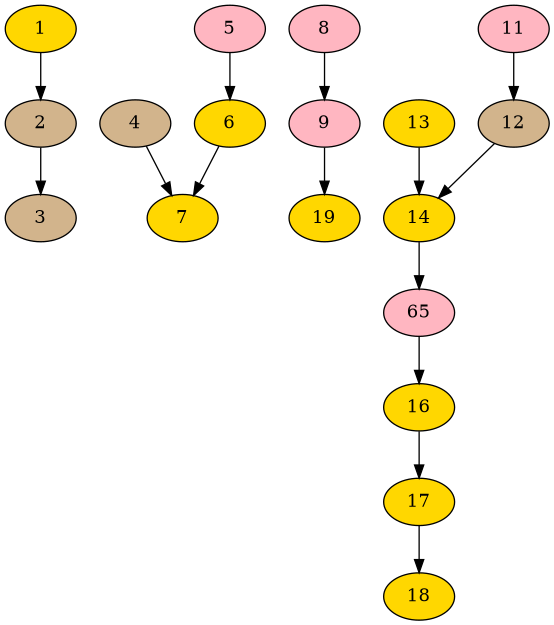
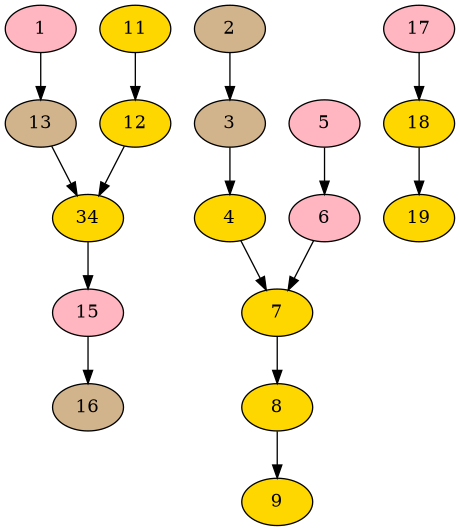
node "1": fillcolor gold -> lightpink
node "8": fillcolor lightpink -> gold
node "11": fillcolor lightpink -> gold
edge "1" -> "2": now "1" -> "13"
node "4": fillcolor tan -> gold
node "6": fillcolor gold -> lightpink
node "9": fillcolor lightpink -> gold
node "13": fillcolor gold -> tan
node "12": fillcolor tan -> gold
edge "3" -> "4": added
edge "9" -> "19": now "18" -> "19"
node "14": label "14" -> "34"
node "65": label "65" -> "15"
edge "7" -> "8": added
node "16": fillcolor gold -> tan
edge "16" -> "17": removed
node "17": fillcolor gold -> lightpink
